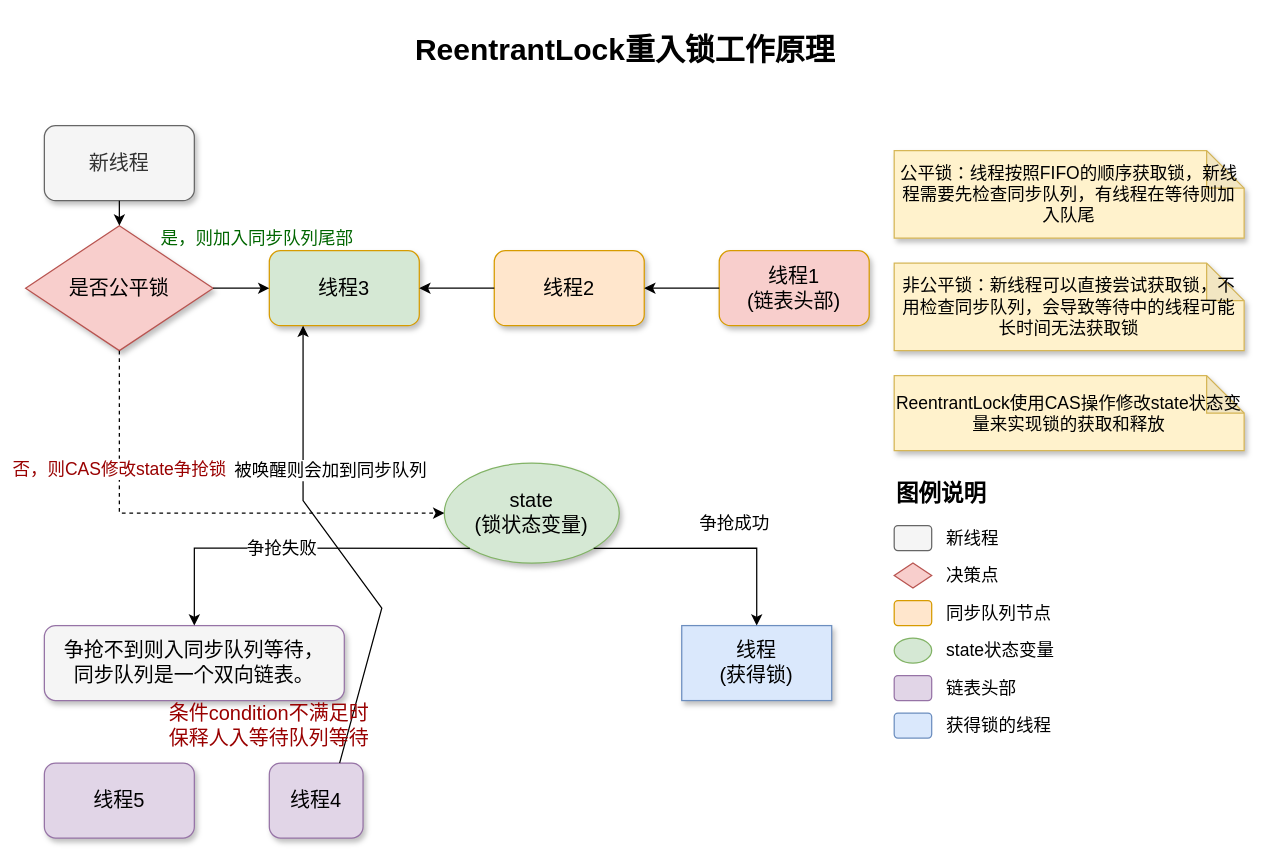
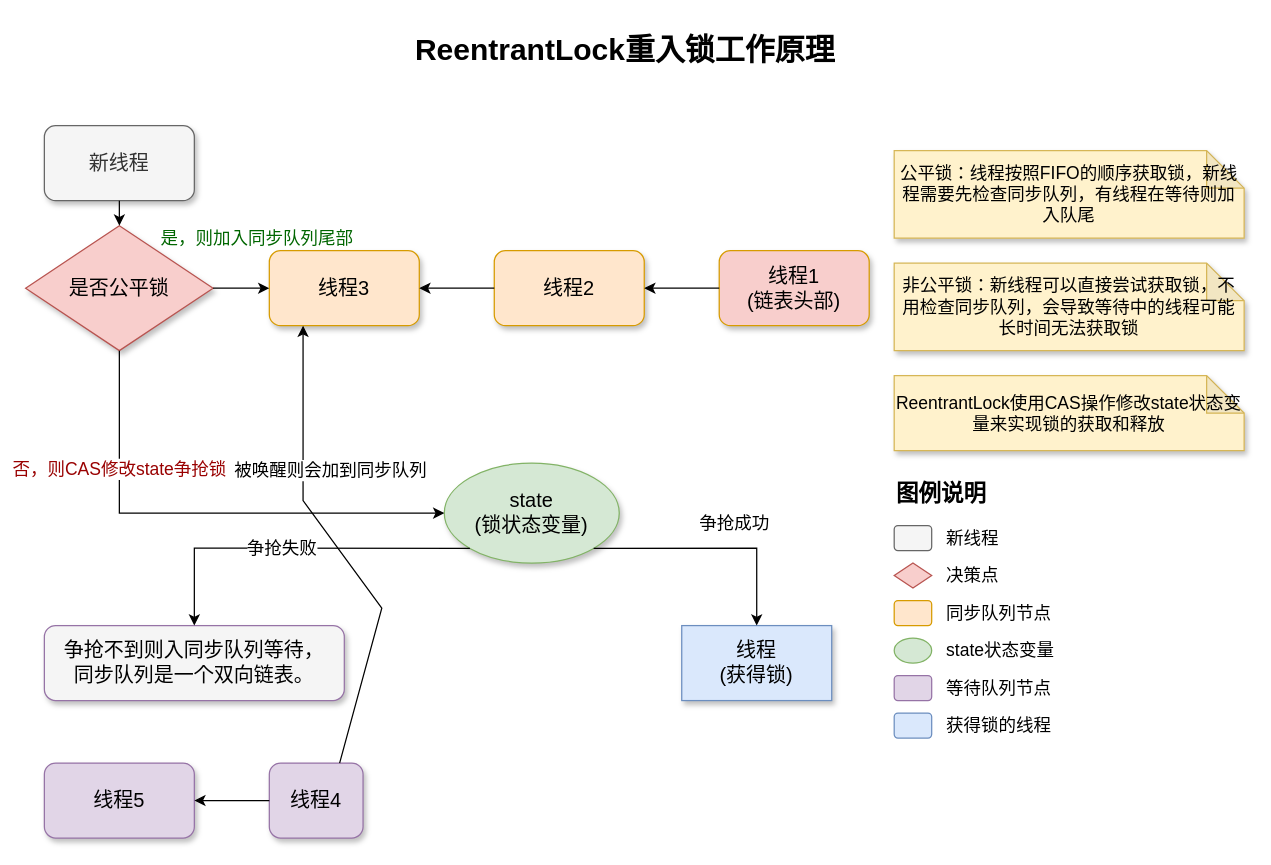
node "线程3": fillcolor #d5e8d4 -> #ffe6cc
edge "是否公平锁" -> "state (锁状态变量)": style dashed -> solid
node "链表头部": label "链表头部" -> "等待队列节点"
node "条件condition不满足时 保释人入等待队列等待": removed
edge "线程4" -> "线程5": added
